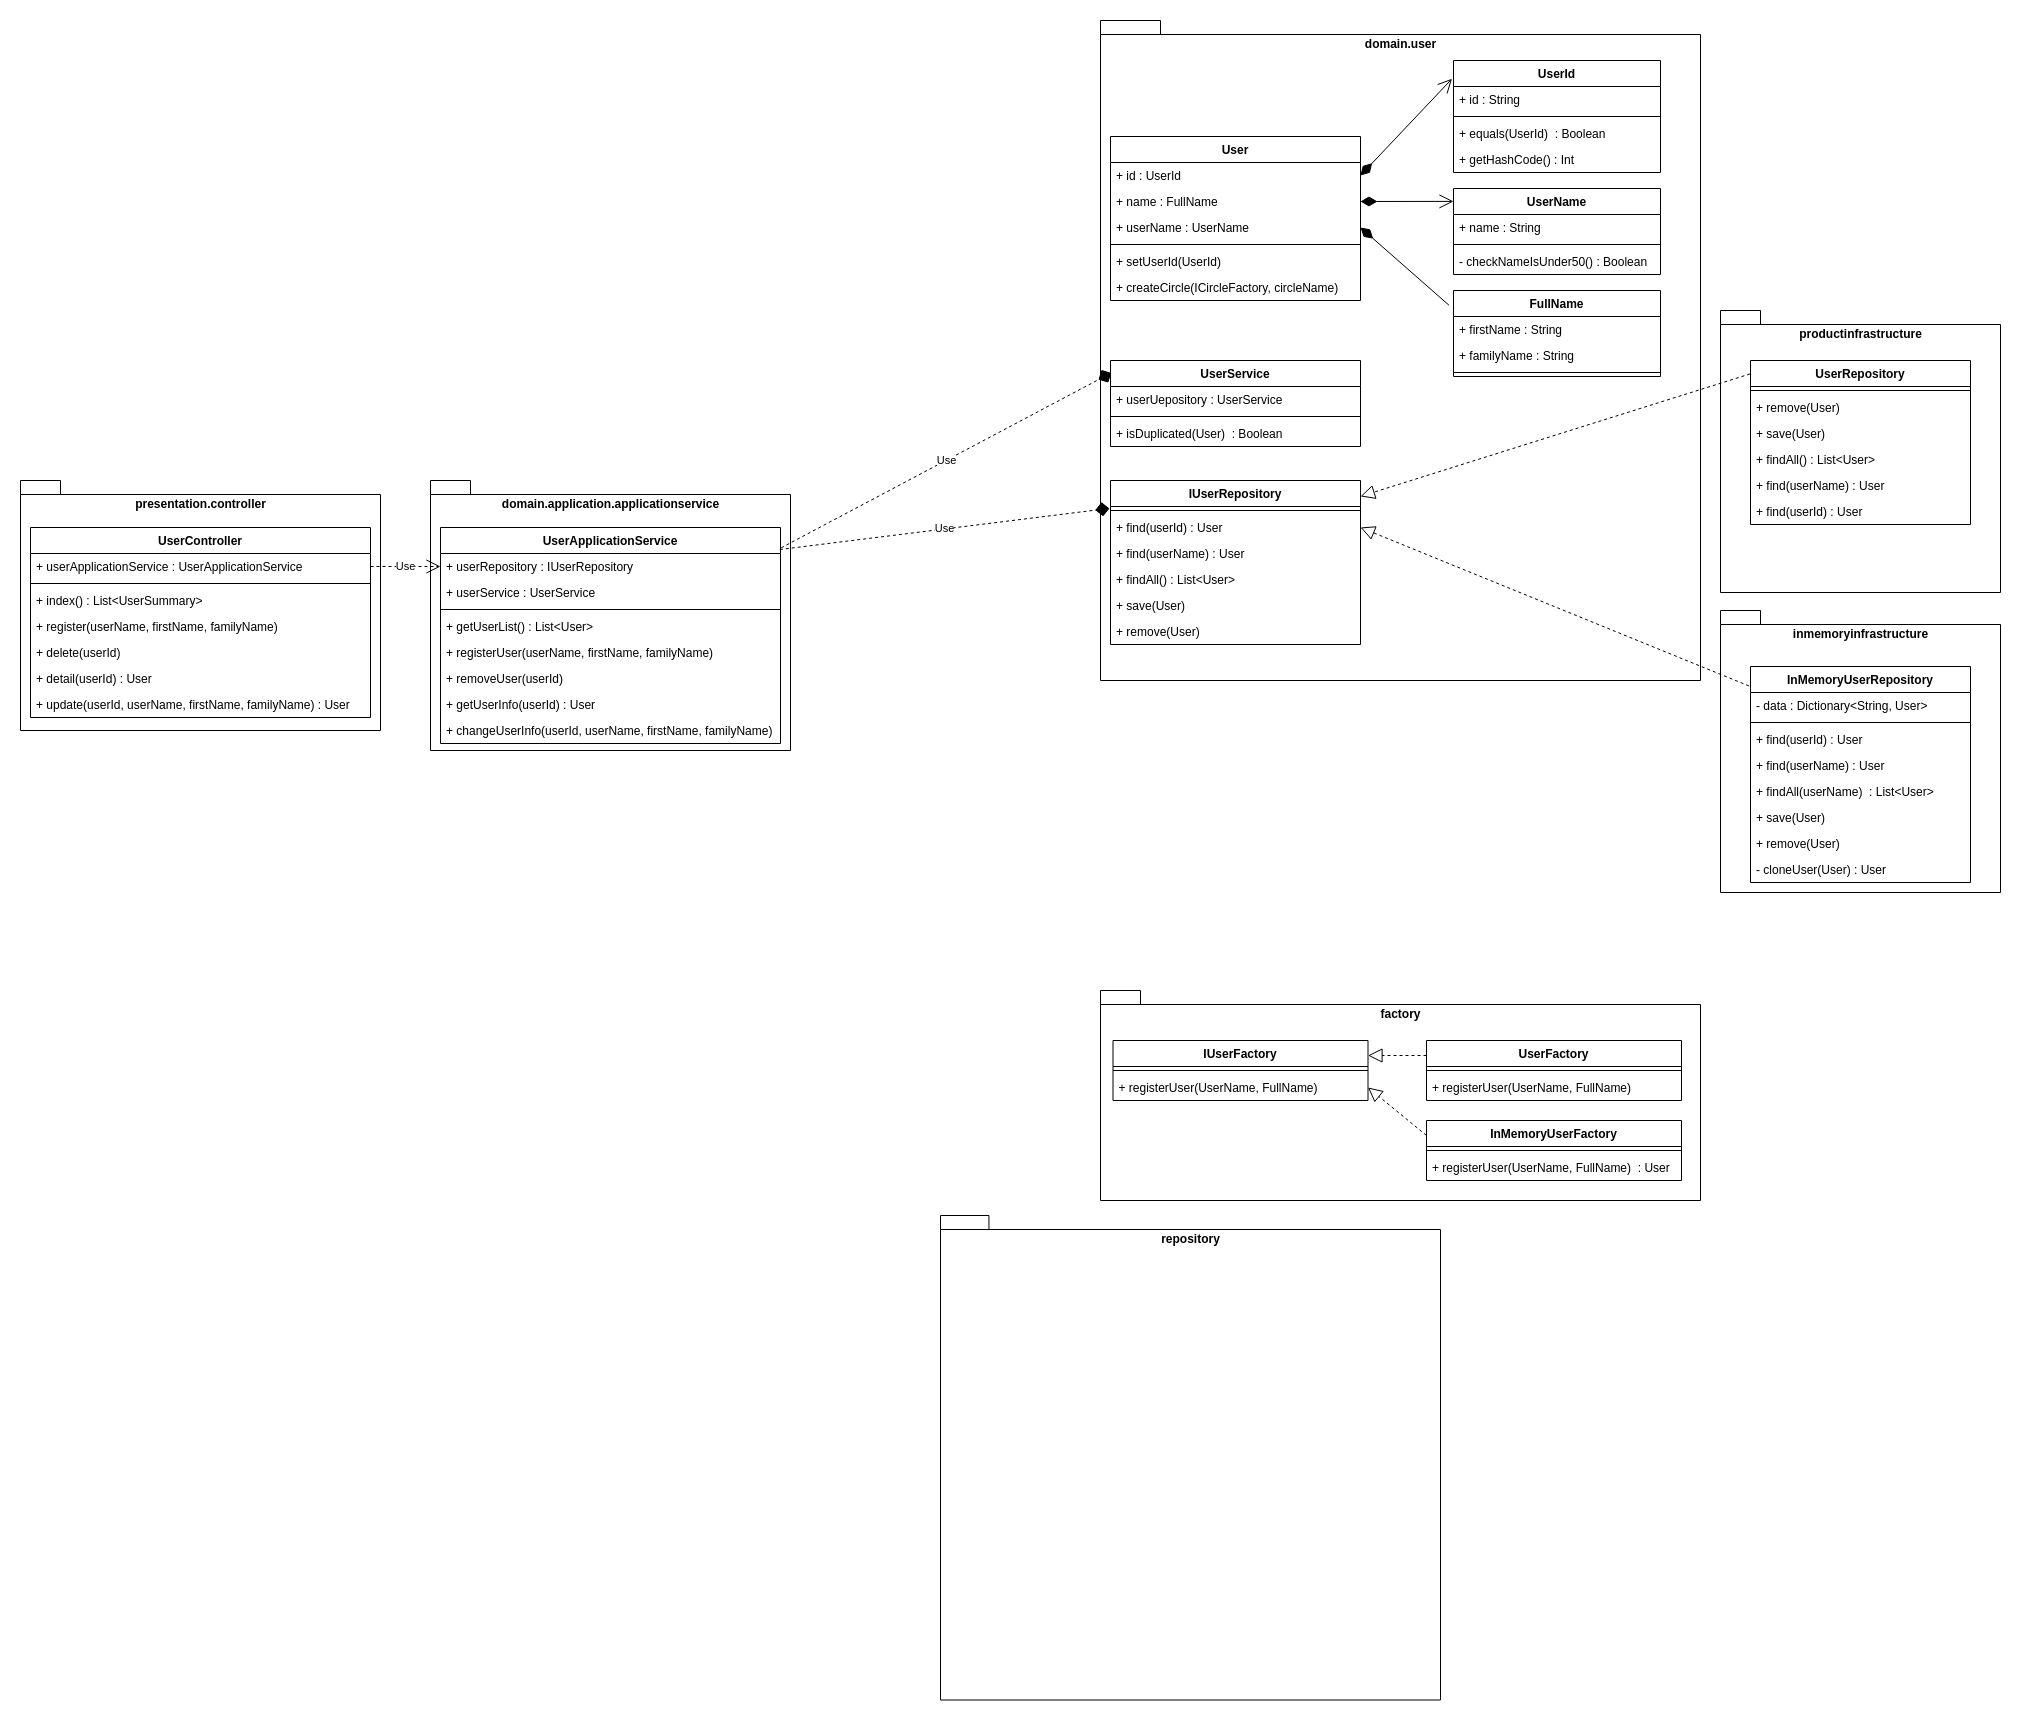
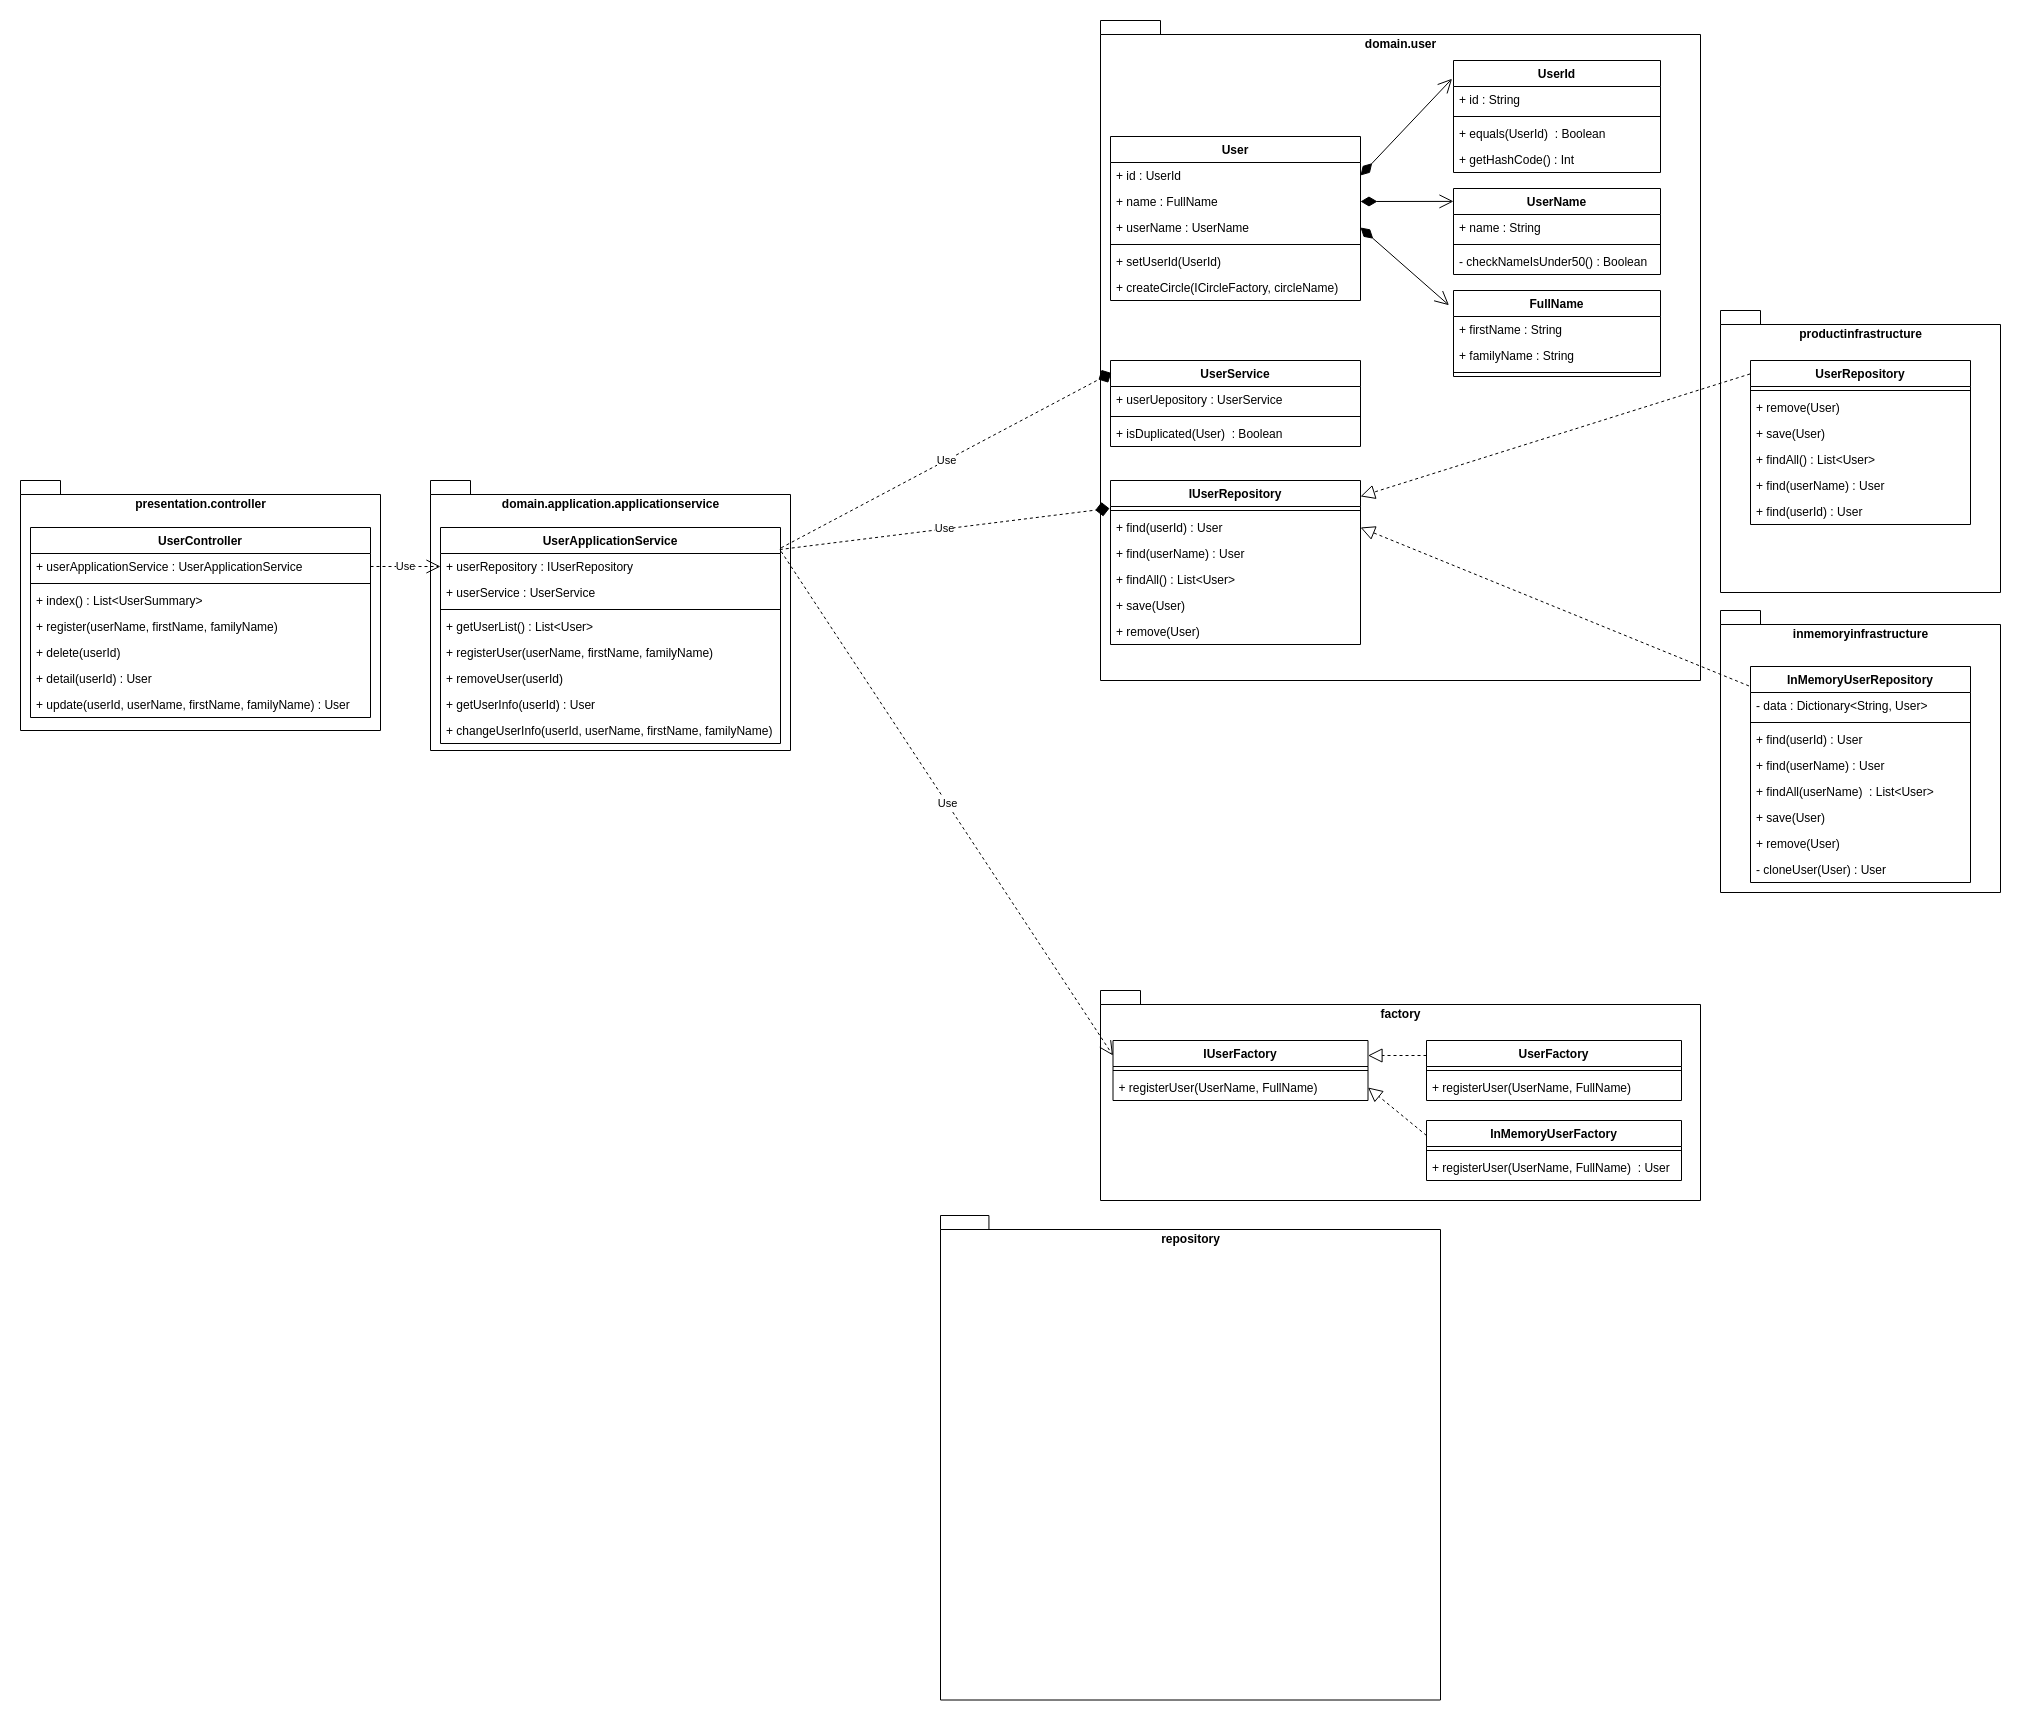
edge "FullName" -> "+ userName : UserName": arrowhead none -> open
edge "UserApplicationService" -> "IUserFactory": added, label "Use"
